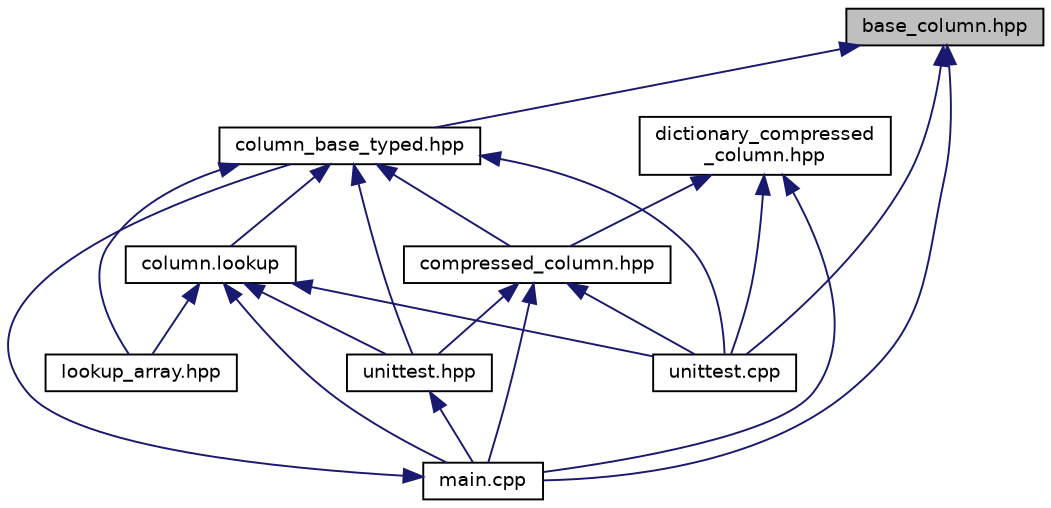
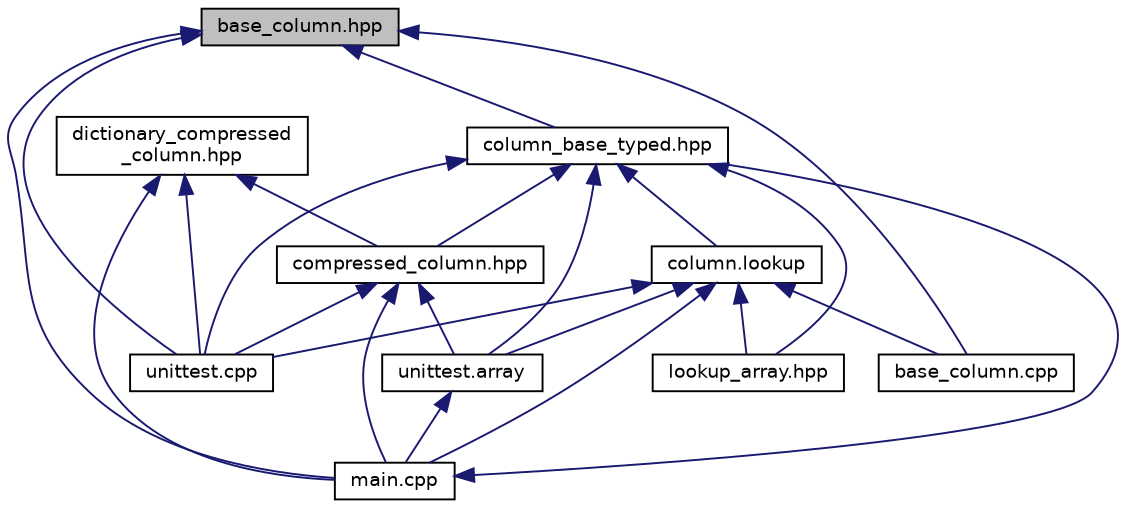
node "unittest.hpp": label "unittest.hpp" -> "unittest.array"
node "base_column.cpp": added
